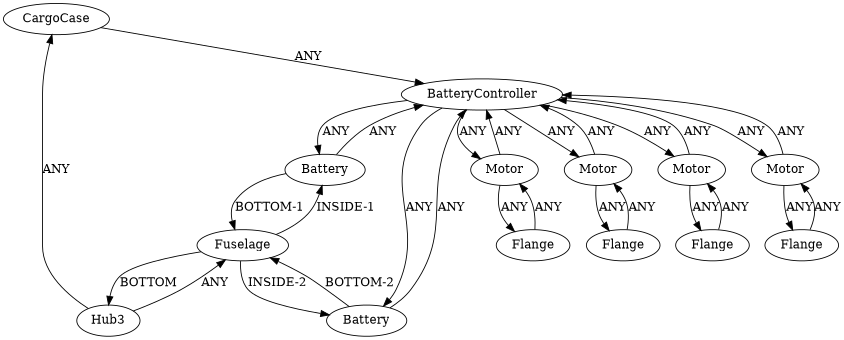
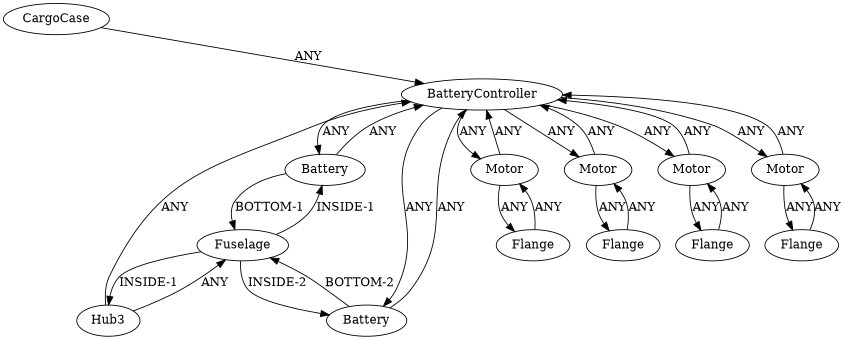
edge "Hub3" -> "CargoCase": now "Hub3" -> "BatteryController"
edge "Fuselage" -> "Hub3": label "BOTTOM" -> "INSIDE-1"
